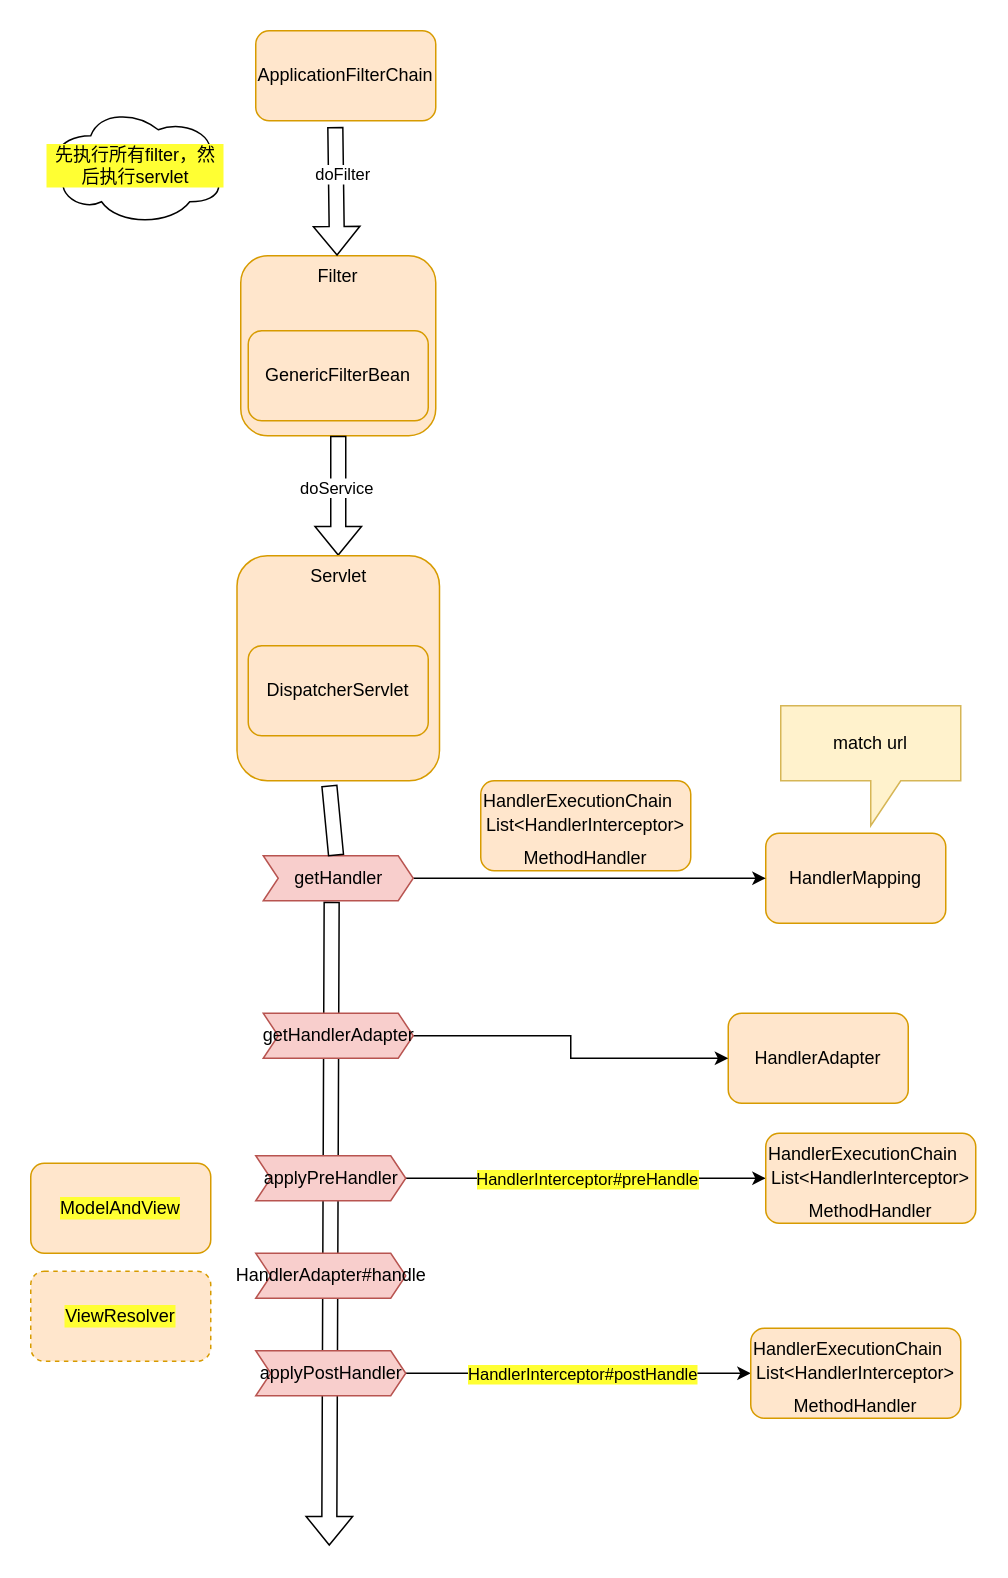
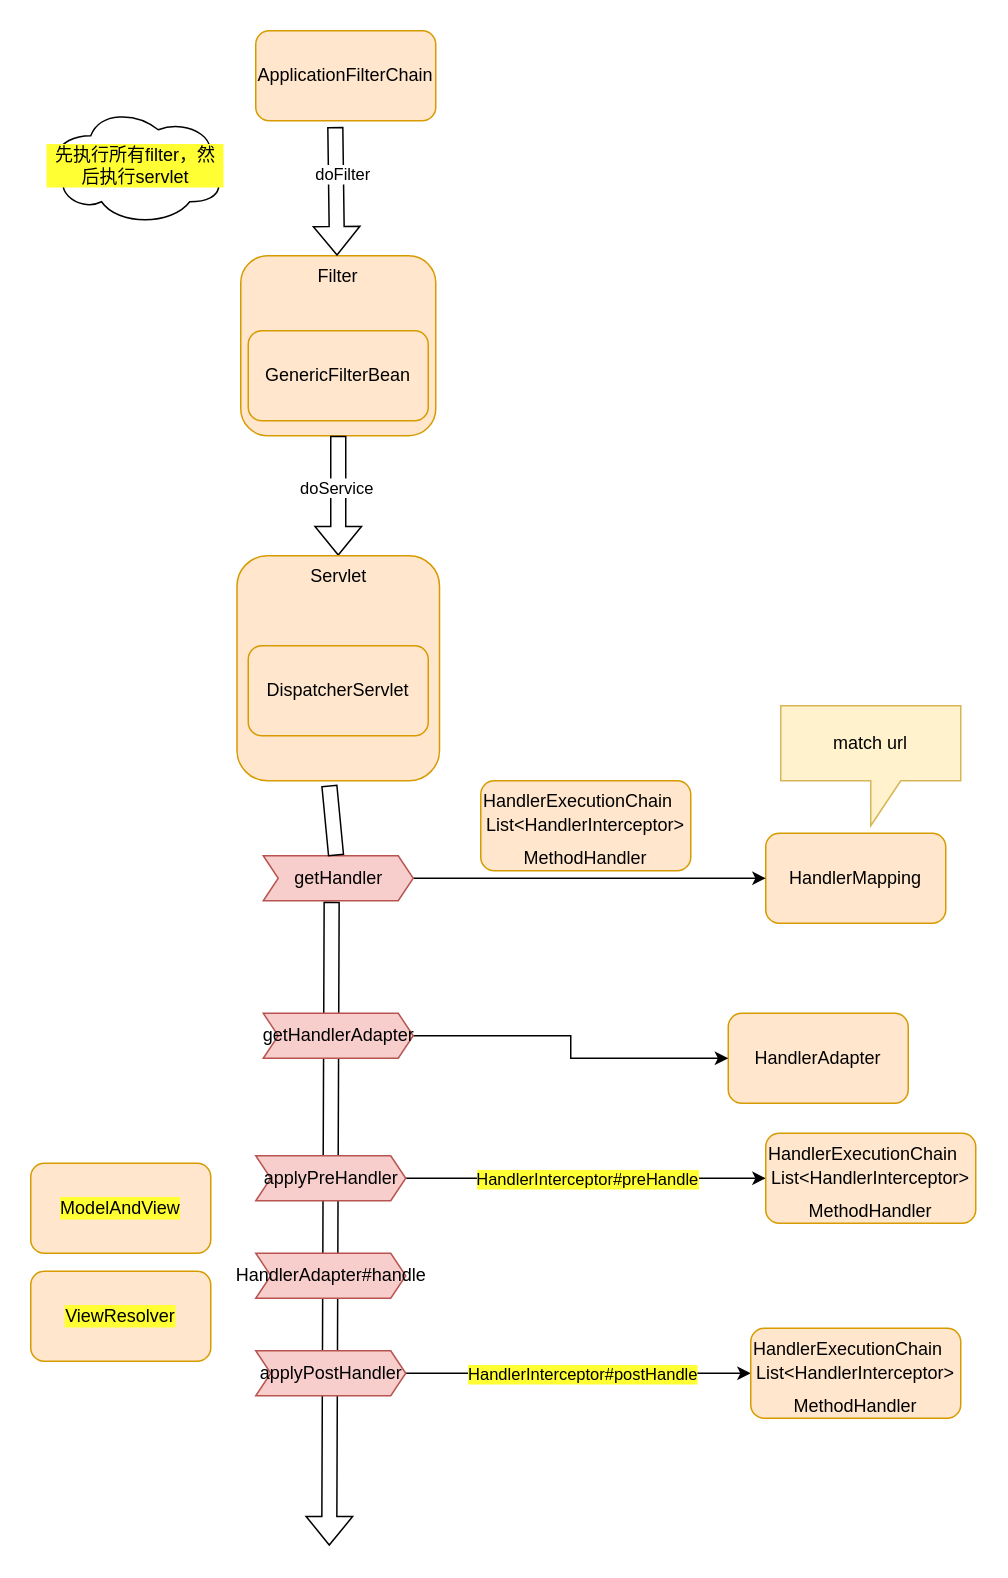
node "ViewResolver": style dashed -> solid
